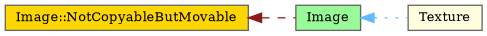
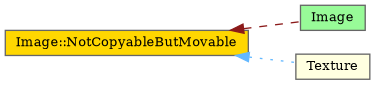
edge "Texture" -> "Image": now "Texture" -> "Image::NotCopyableButMovable"
